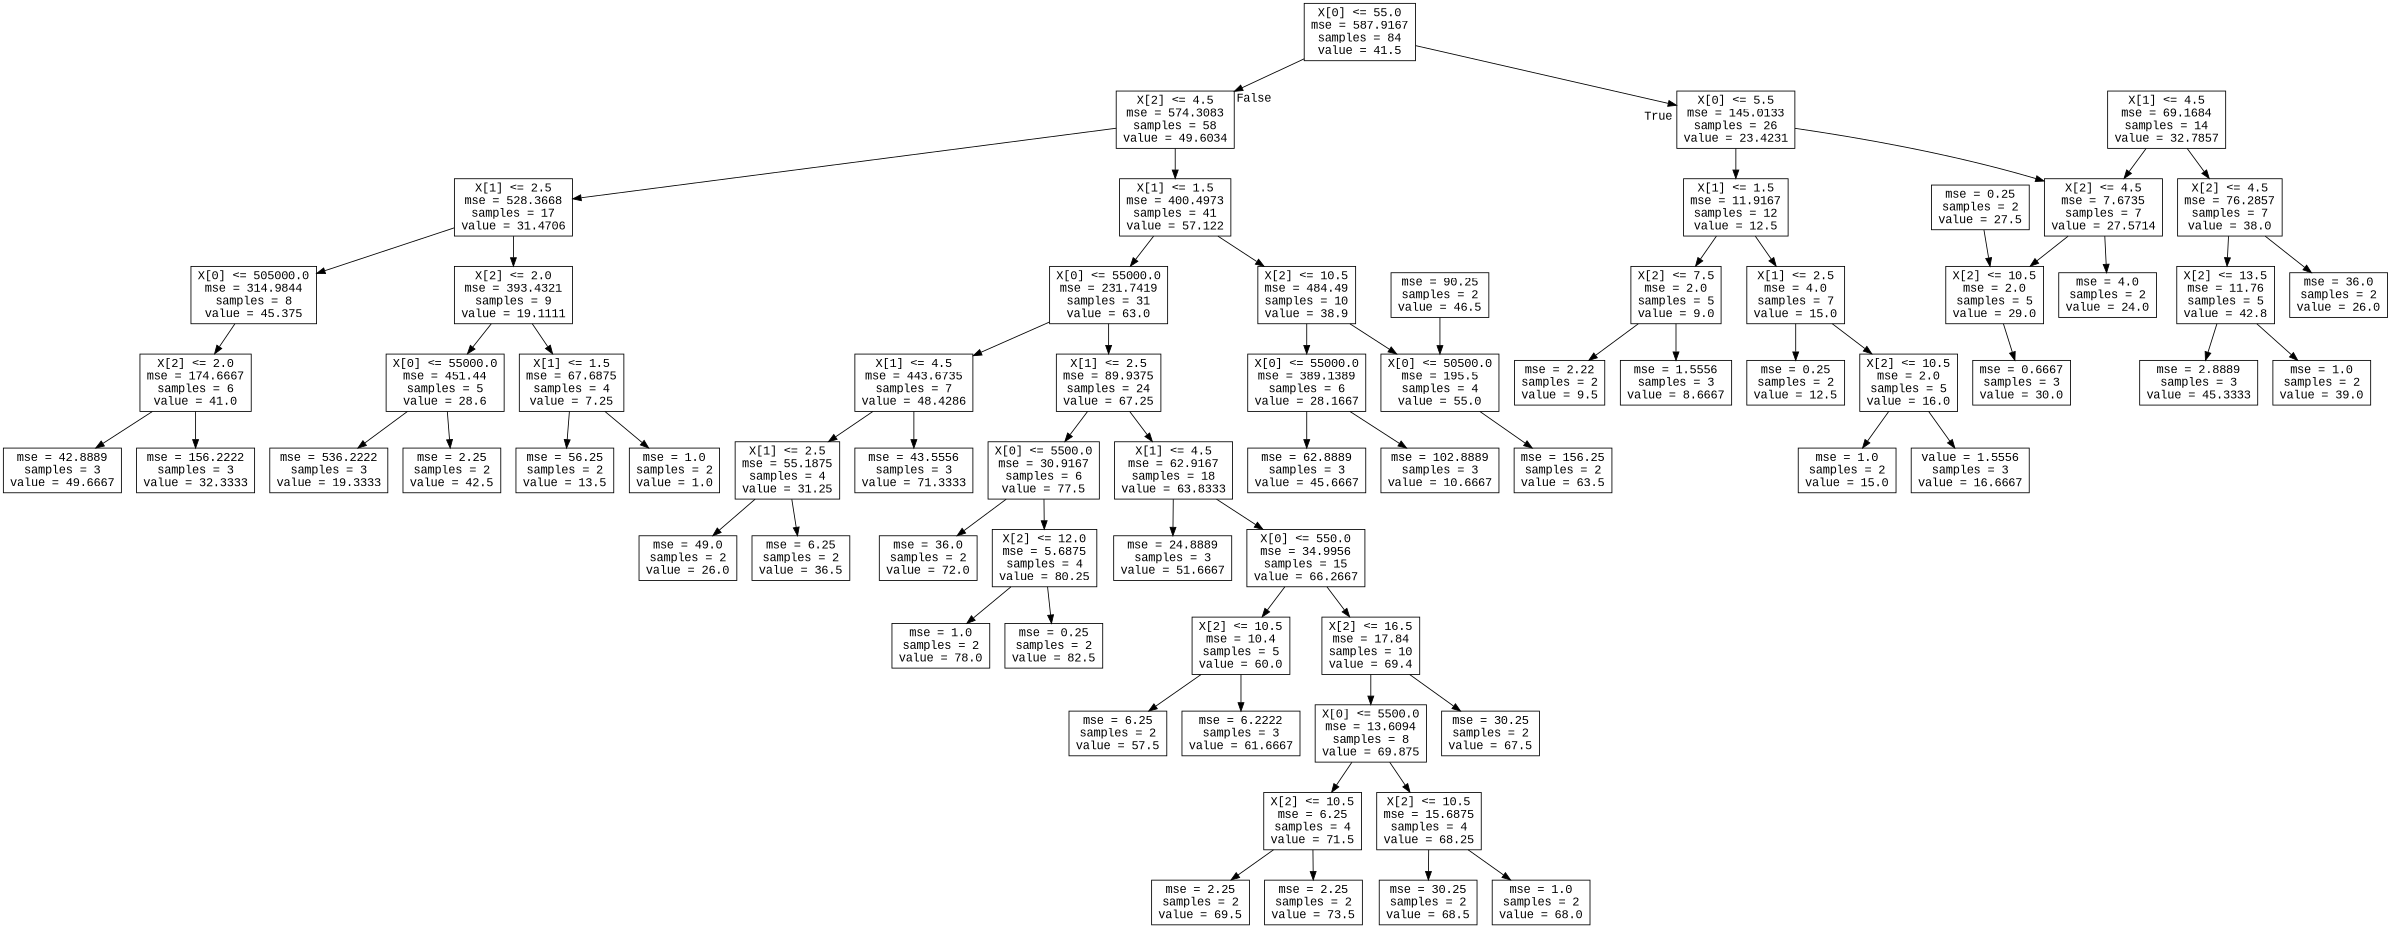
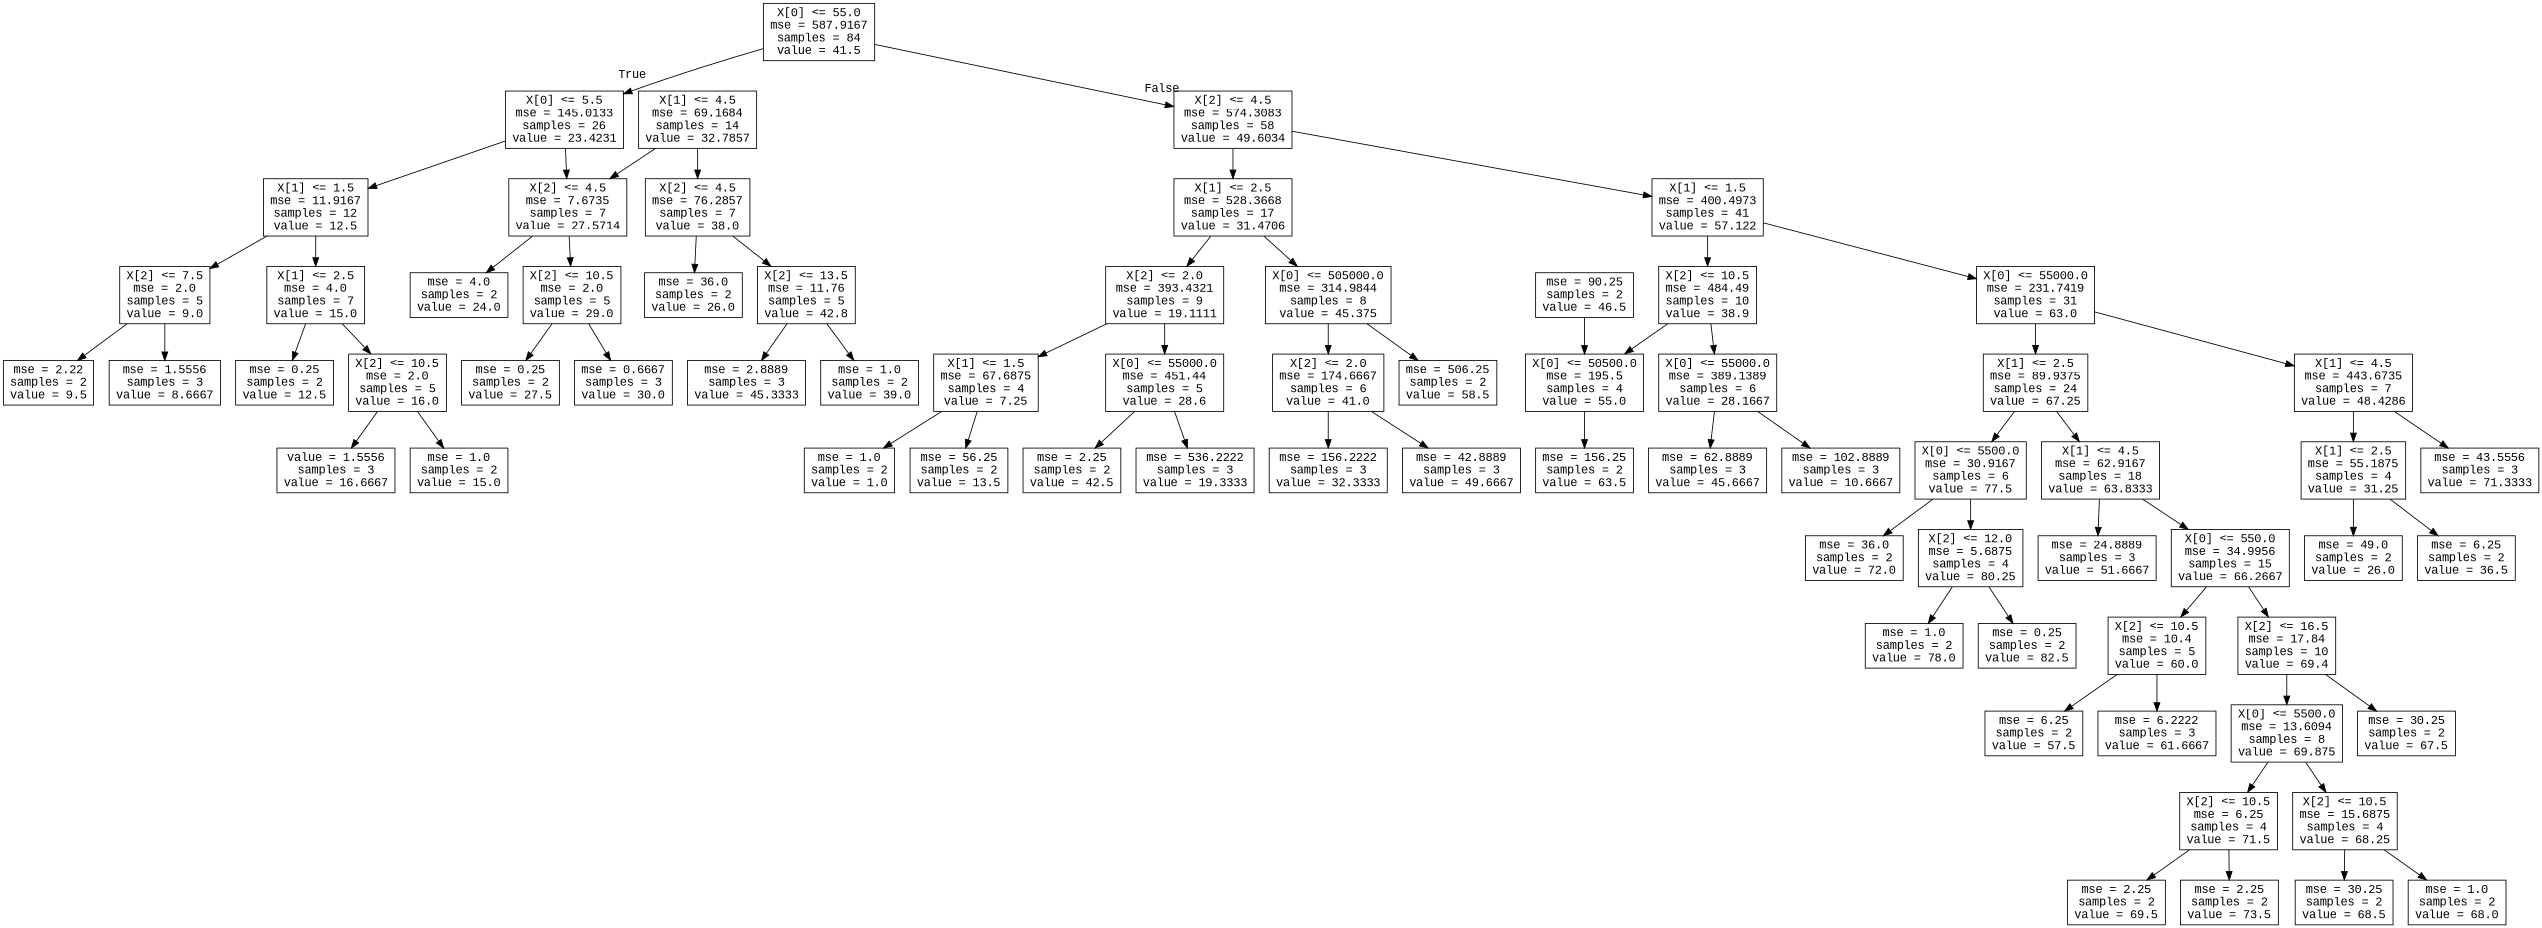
edge "mse = 0.25 samples = 2 value = 27.5" -> "X[2] <= 10.5 mse = 2.0 samples = 5 value = 29.0": reversed
node "mse = 506.25 samples = 2 value = 58.5": added
